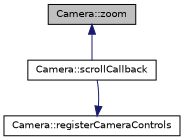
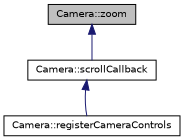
edge "Camera::scrollCallback" -> "Camera::registerCameraControls": reversed
